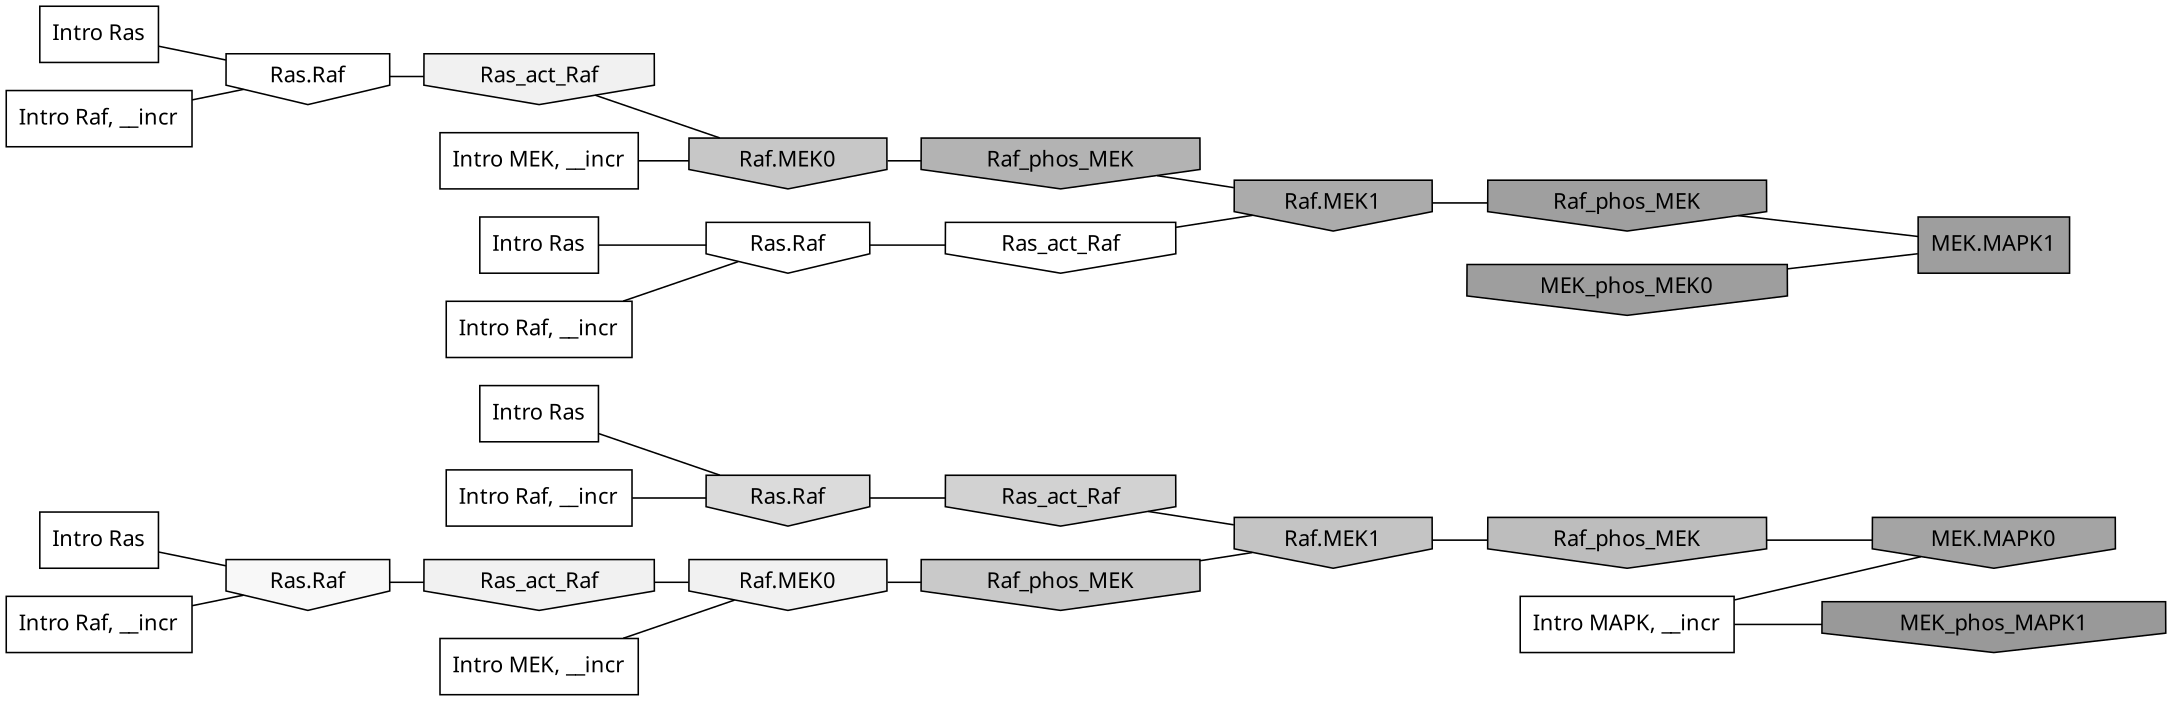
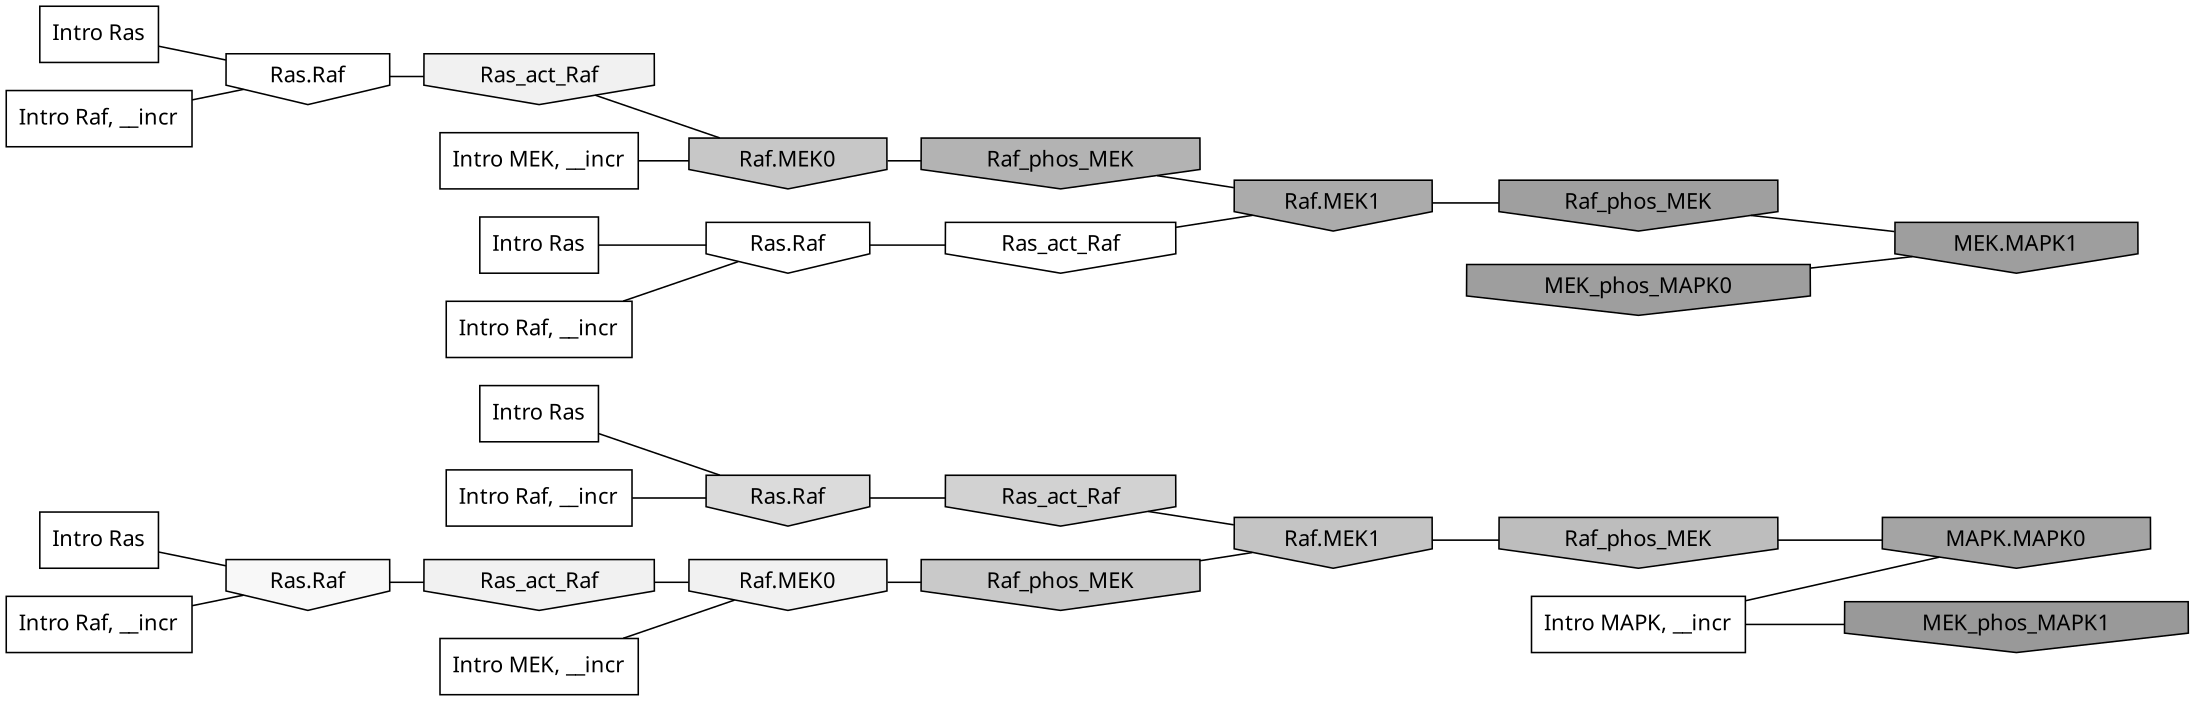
node "MEK.MAPK1": shape box -> invhouse
node "MEK_phos_MEK0": label "MEK_phos_MEK0" -> "MEK_phos_MAPK0"
node "MEK.MAPK0": label "MEK.MAPK0" -> "MAPK.MAPK0"
